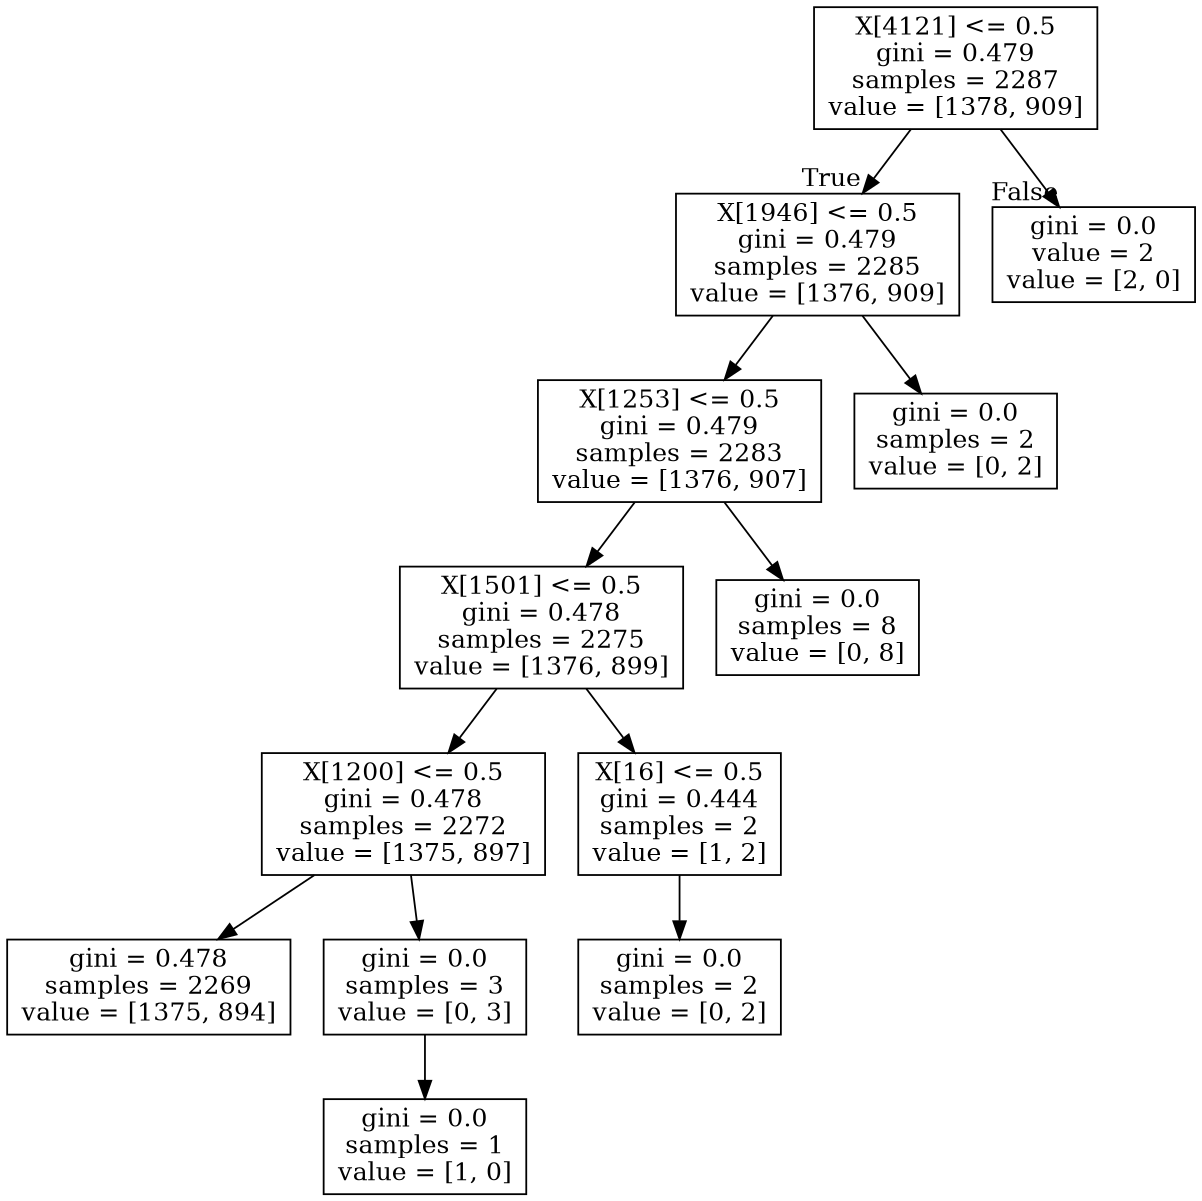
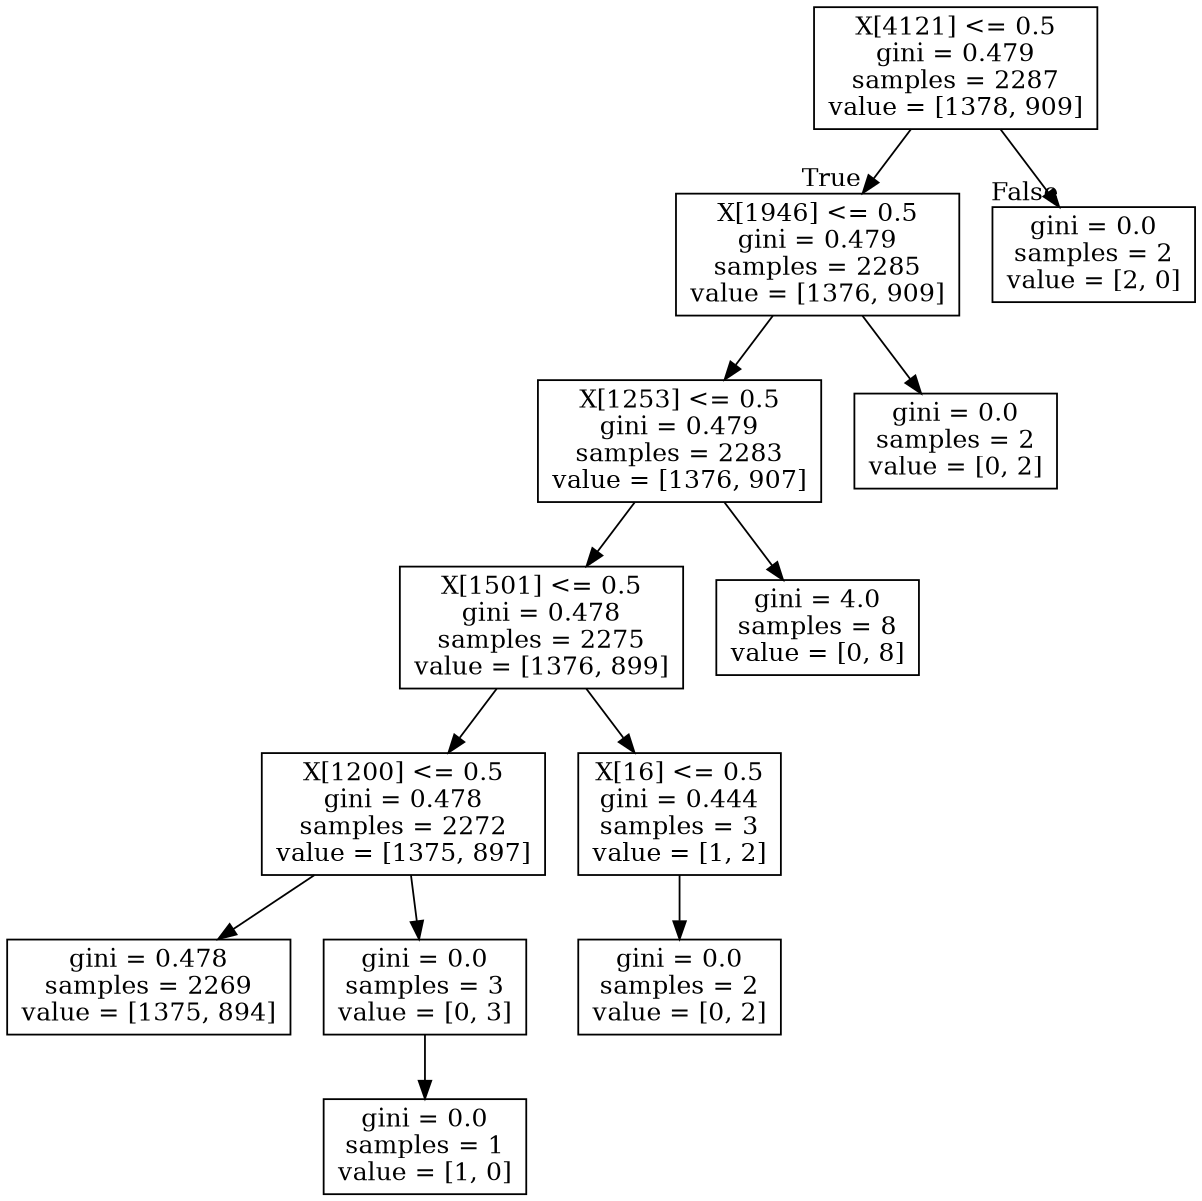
node "gini = 0.0 value = 2 value = [2, 0]": label "gini = 0.0 value = 2 value = [2, 0]" -> "gini = 0.0 samples = 2 value = [2, 0]"
node "gini = 0.0 samples = 8 value = [0, 8]": label "gini = 0.0 samples = 8 value = [0, 8]" -> "gini = 4.0 samples = 8 value = [0, 8]"
node "X[16] <= 0.5 gini = 0.444 samples = 2 value = [1, 2]": label "X[16] <= 0.5 gini = 0.444 samples = 2 value = [1, 2]" -> "X[16] <= 0.5 gini = 0.444 samples = 3 value = [1, 2]"
